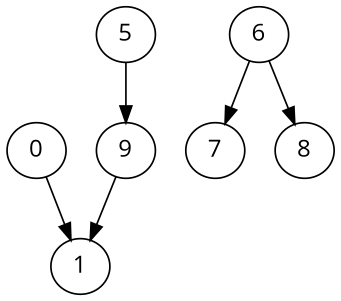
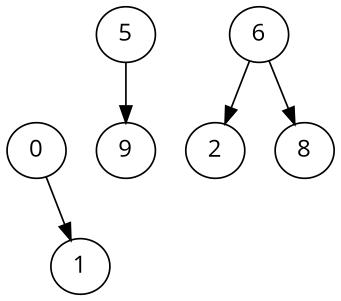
node "7": label "7" -> "2"
edge "9" -> "1": removed
